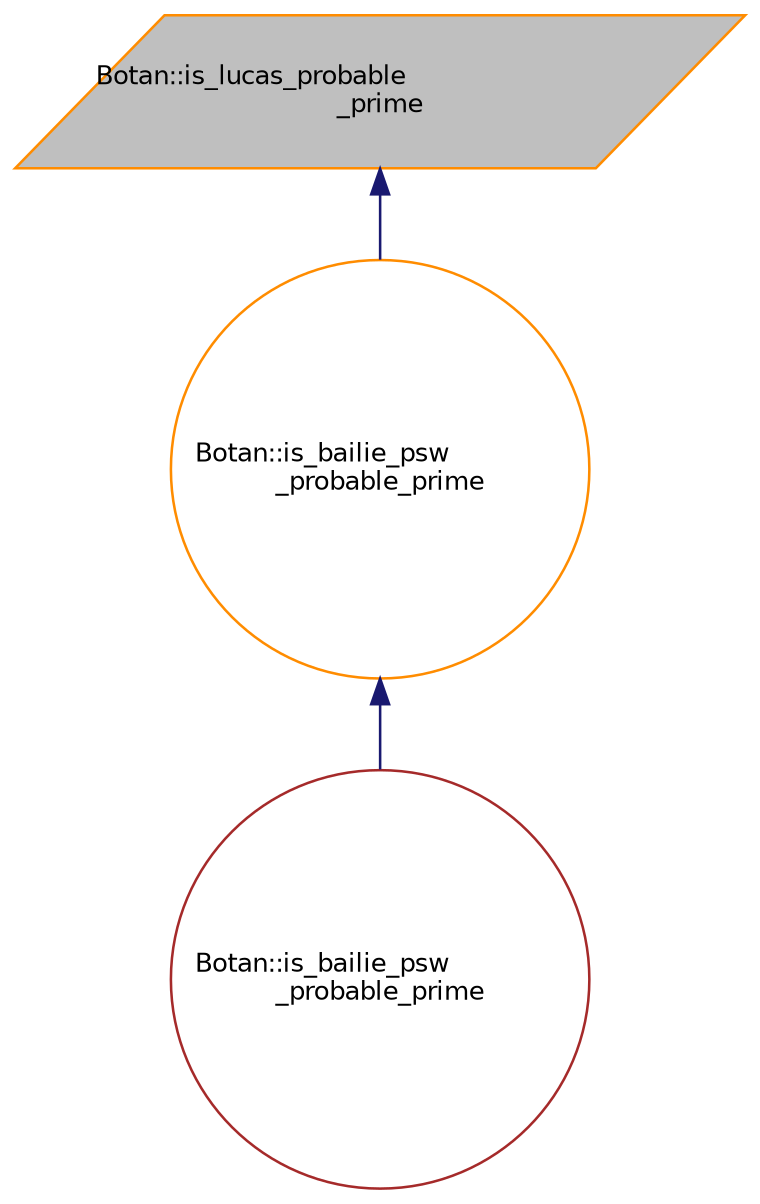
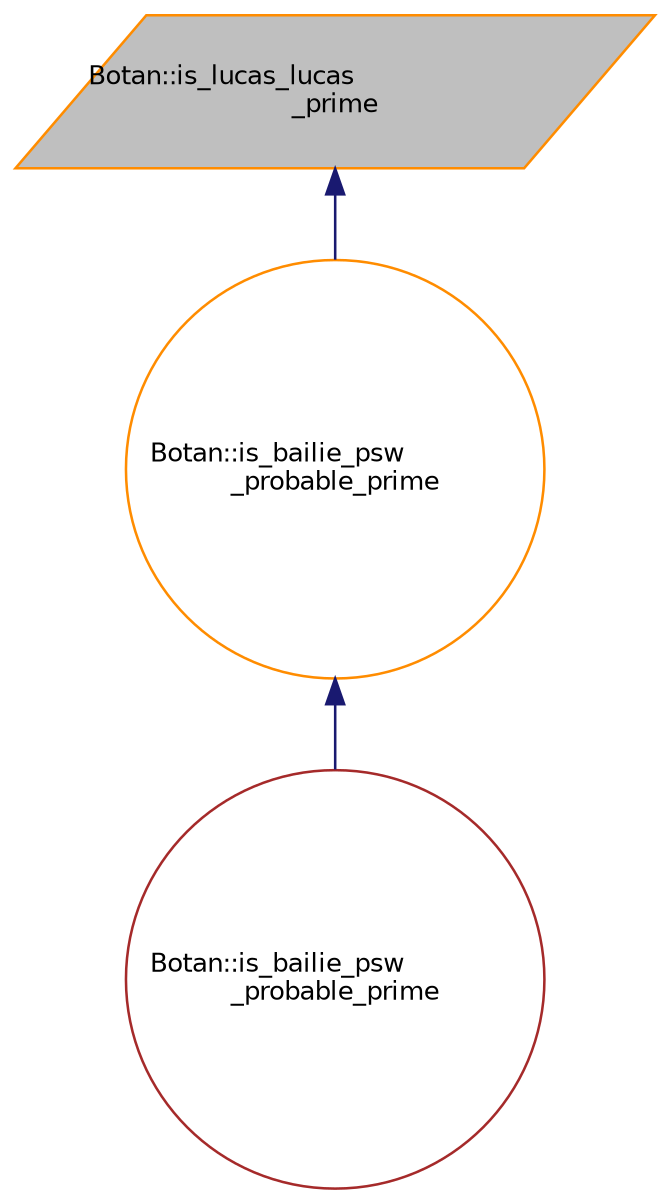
node "Botan::is_lucas_probable _prime": label "Botan::is_lucas_probable _prime" -> "Botan::is_lucas_lucas _prime"
